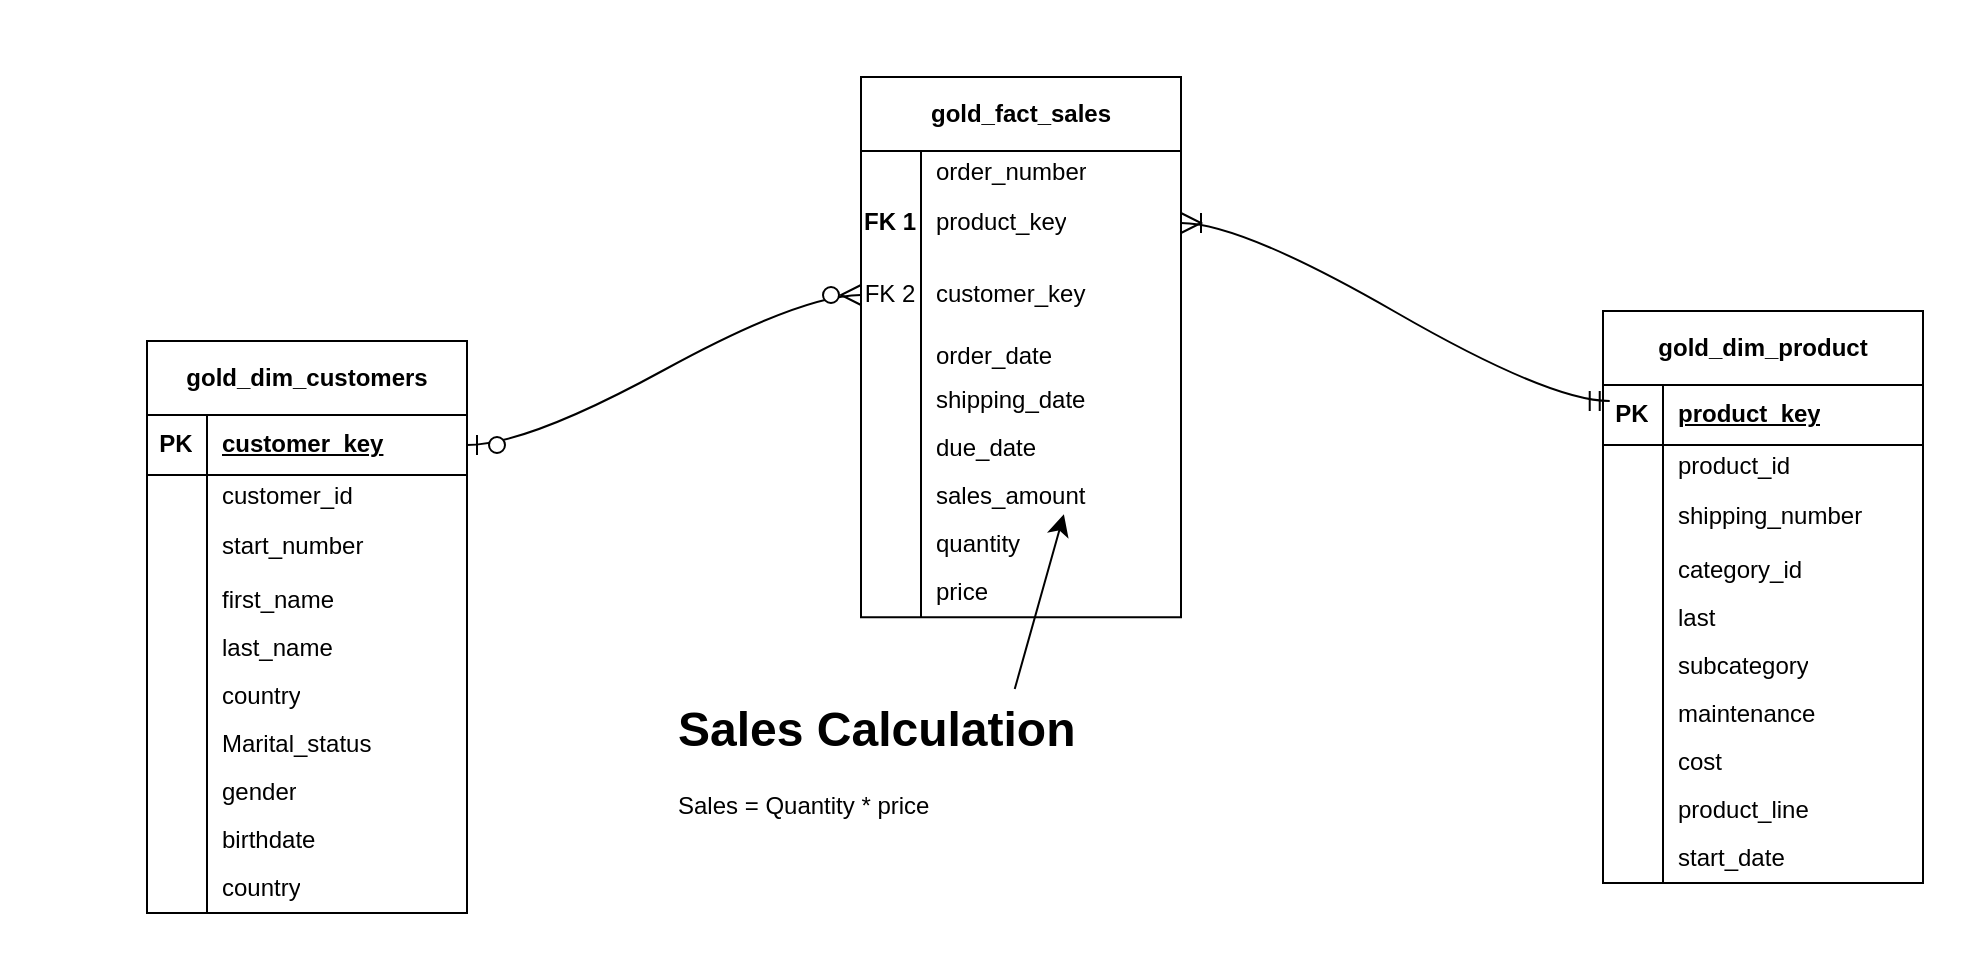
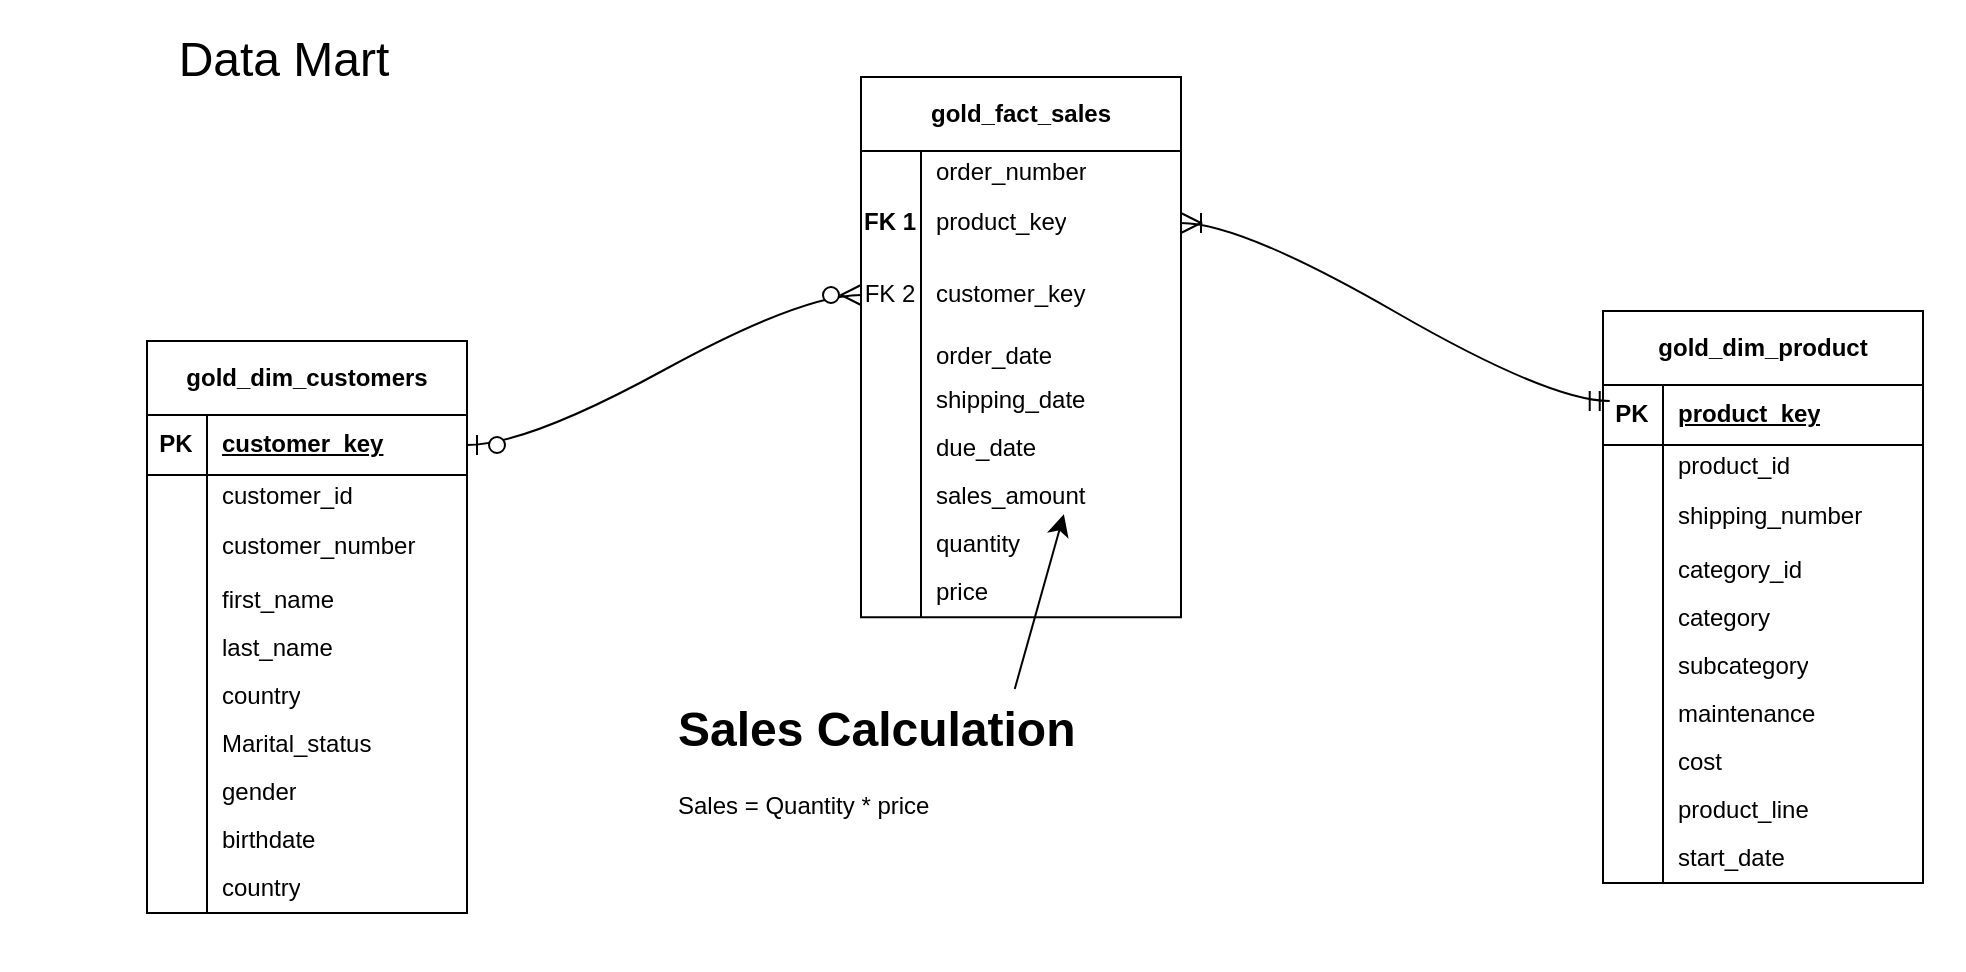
node "Data Mart": added
node "start_number": label "start_number" -> "customer_number"
node "last": label "last" -> "category"
